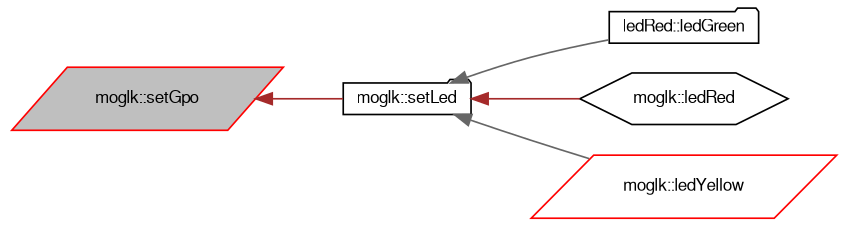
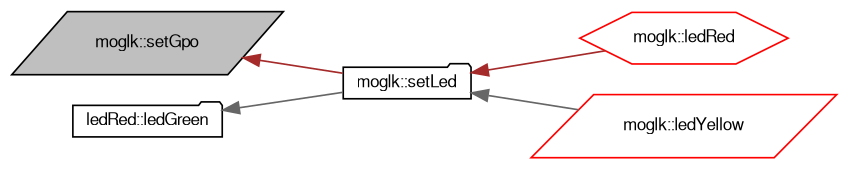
edge "ledRed::ledGreen" -> "moglk::setLed": reversed
node "moglk::setGpo": color red -> black
node "moglk::ledRed": color black -> red
